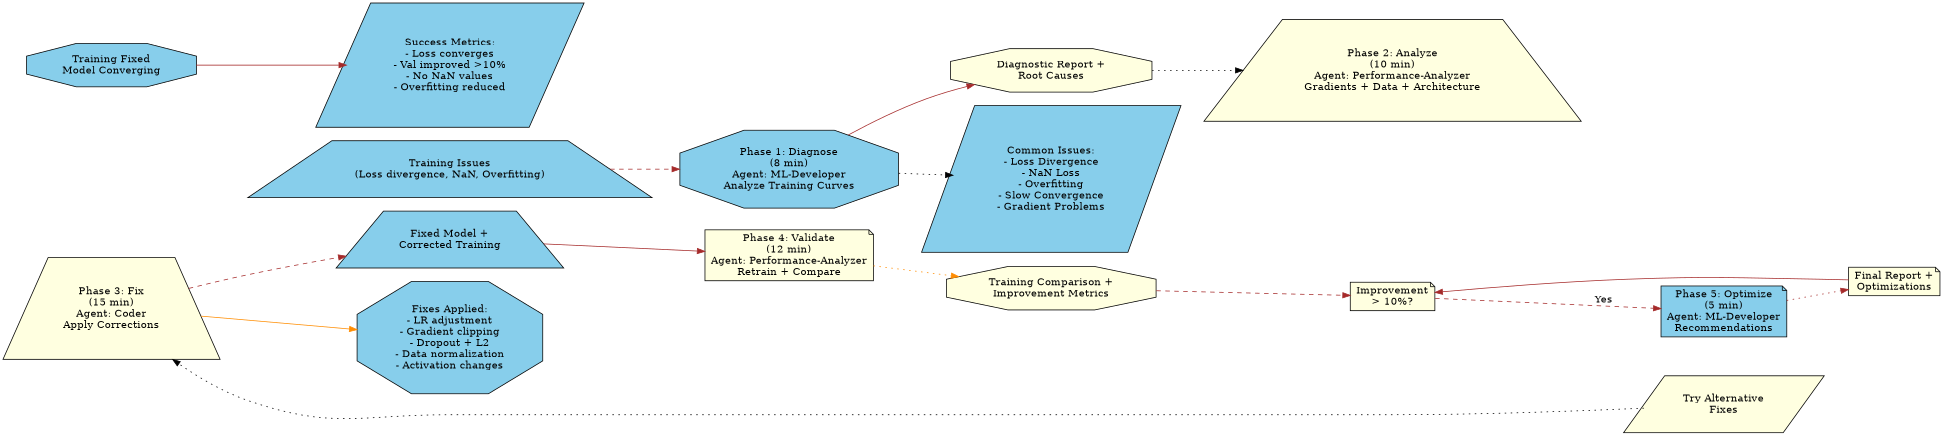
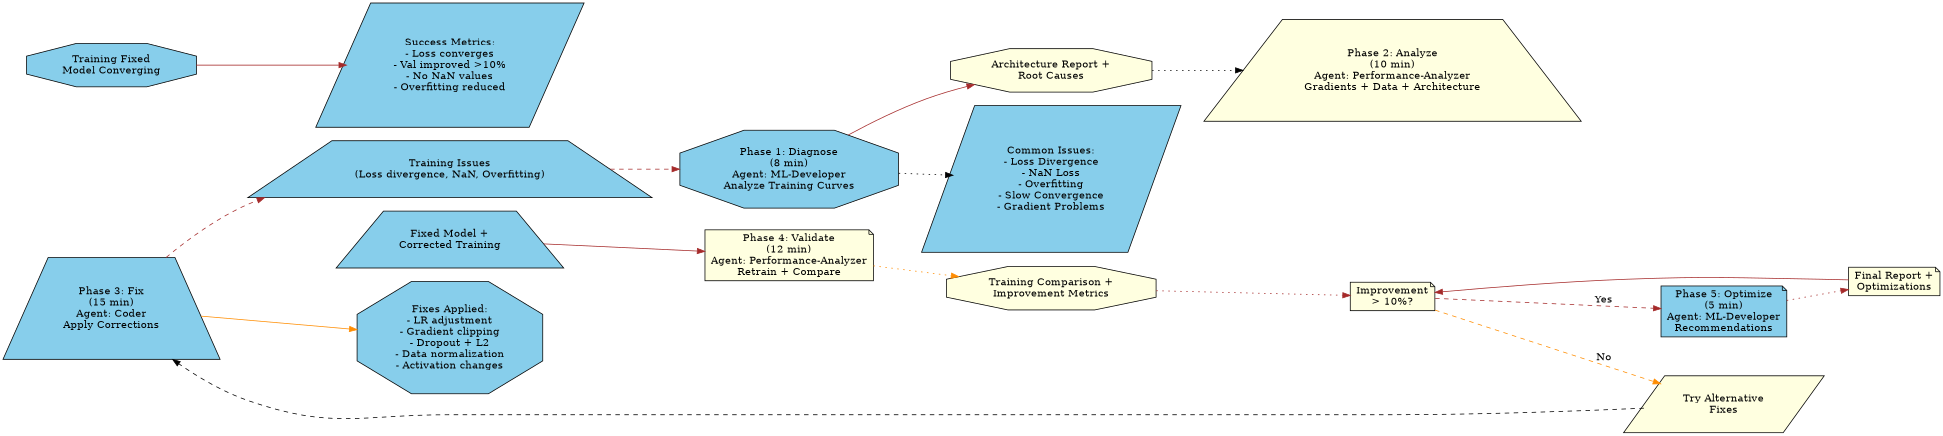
node "Diagnostic Report + Root Causes": label "Diagnostic Report + Root Causes" -> "Architecture Report + Root Causes"
edge "Phase 3: Fix (15 min) Agent: Coder Apply Corrections" -> "Fixed Model + Corrected Training": now "Phase 3: Fix (15 min) Agent: Coder Apply Corrections" -> "Training Issues (Loss divergence, NaN, Overfitting)"
edge "Training Comparison + Improvement Metrics" -> "Improvement > 10%?": style dashed -> dotted
node "Phase 3: Fix (15 min) Agent: Coder Apply Corrections": fillcolor lightyellow -> skyblue
edge "Improvement > 10%?" -> "Try Alternative Fixes": added, label "No"
edge "Try Alternative Fixes" -> "Phase 3: Fix (15 min) Agent: Coder Apply Corrections": style dotted -> dashed
